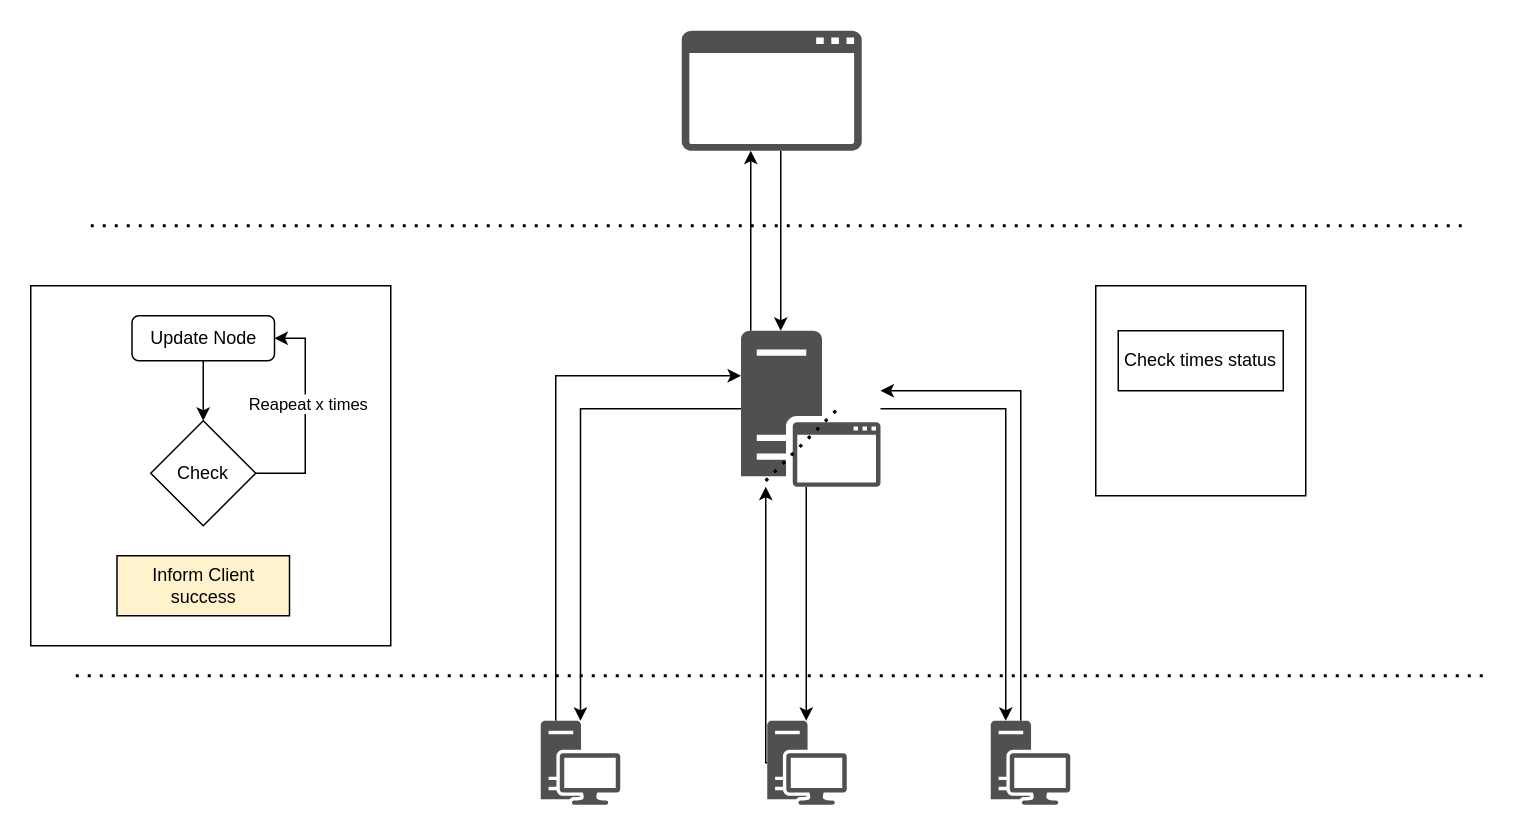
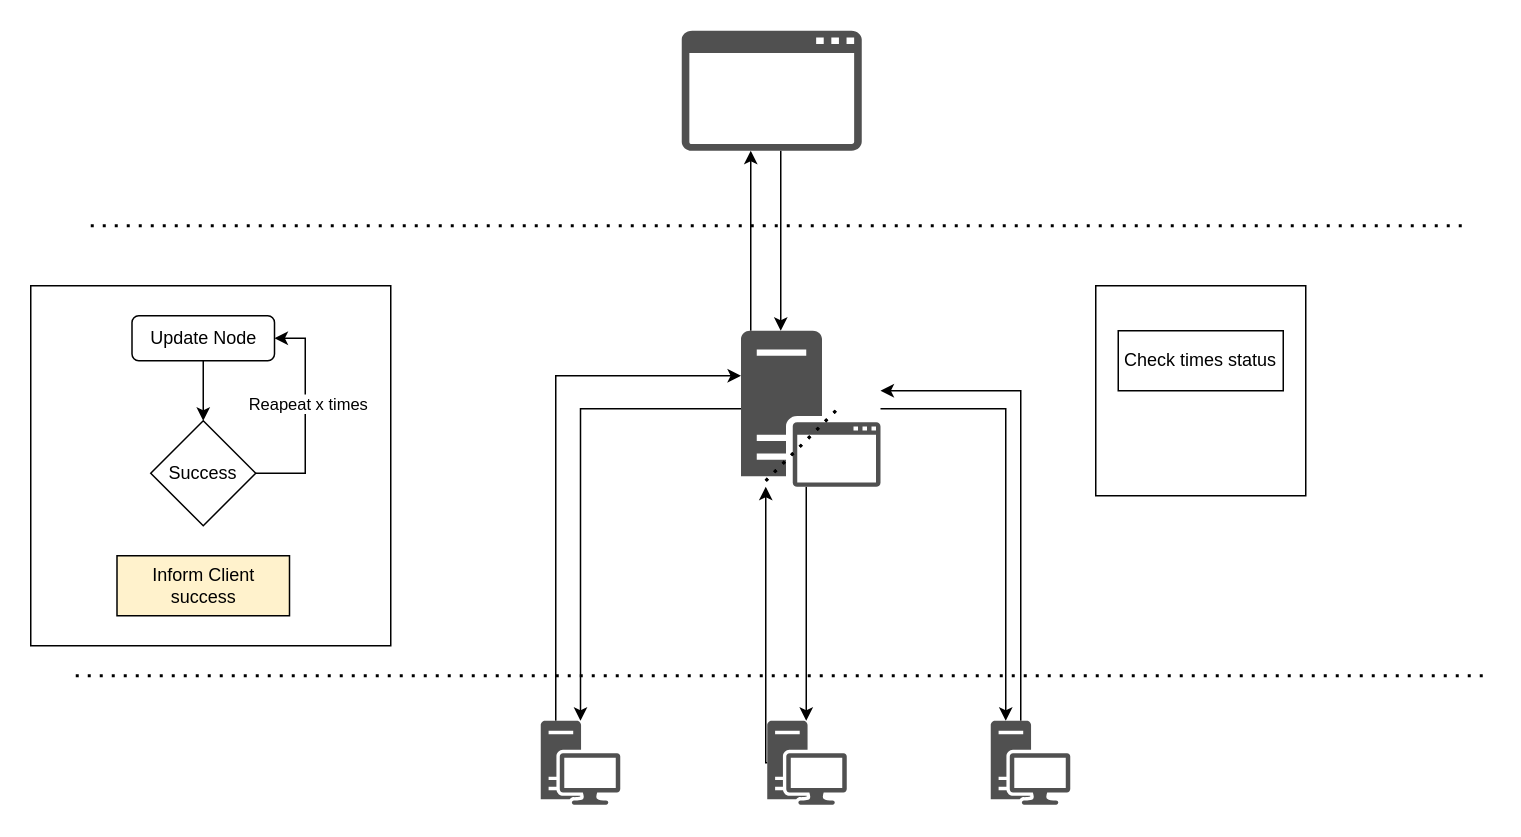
node "Check": label "Check" -> "Success"
